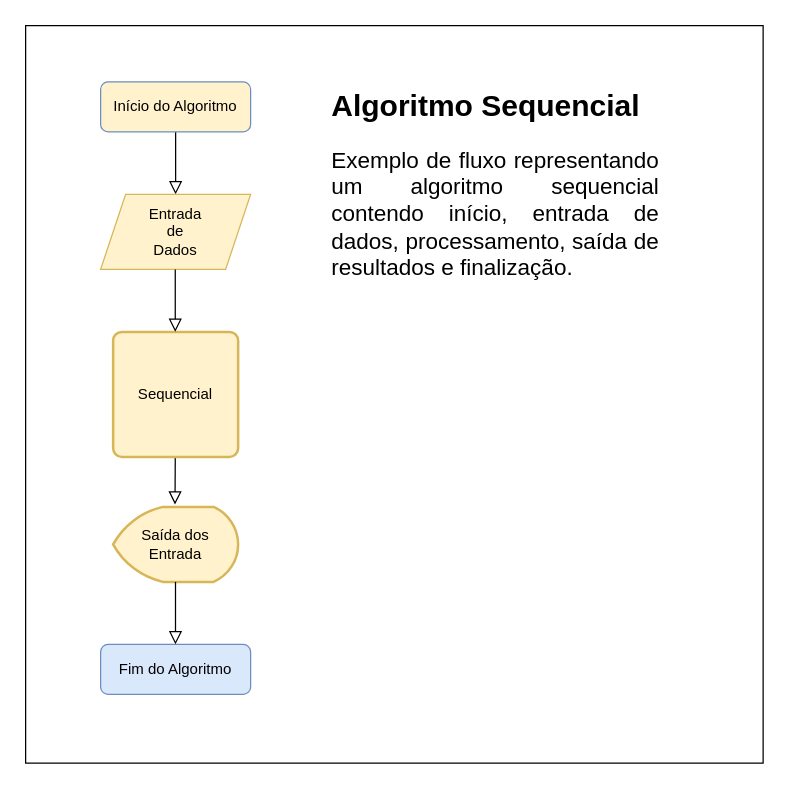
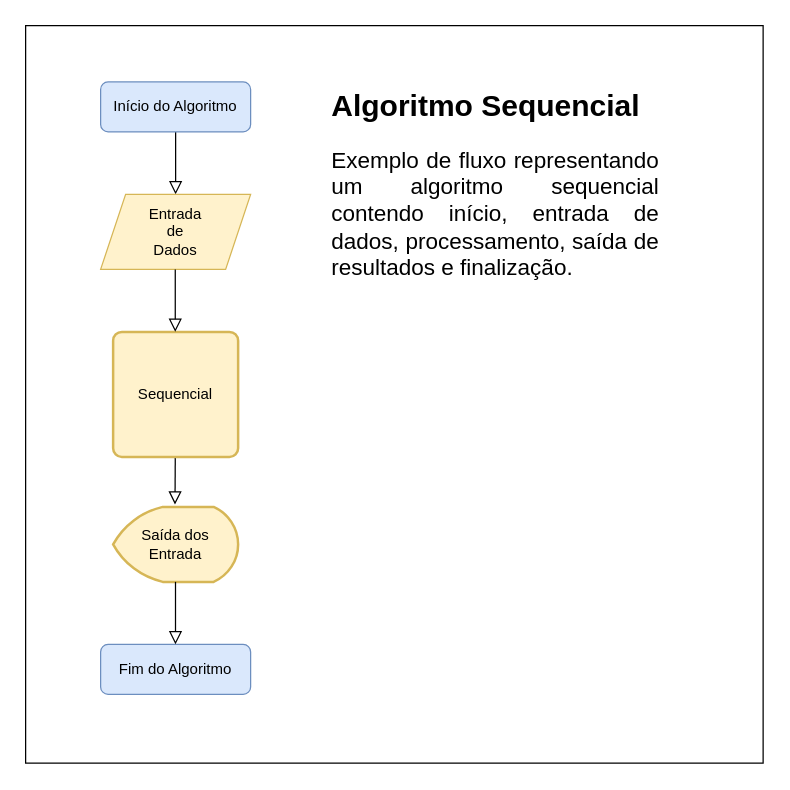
node "Início do Algoritmo": fillcolor #fff2cc -> #dae8fc
